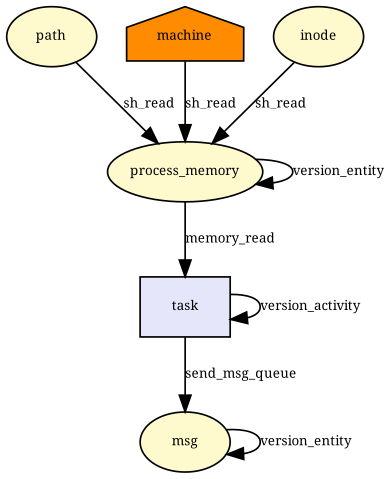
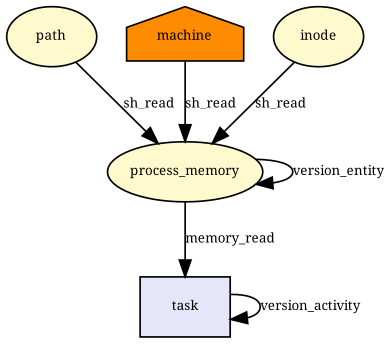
node "msg": removed
